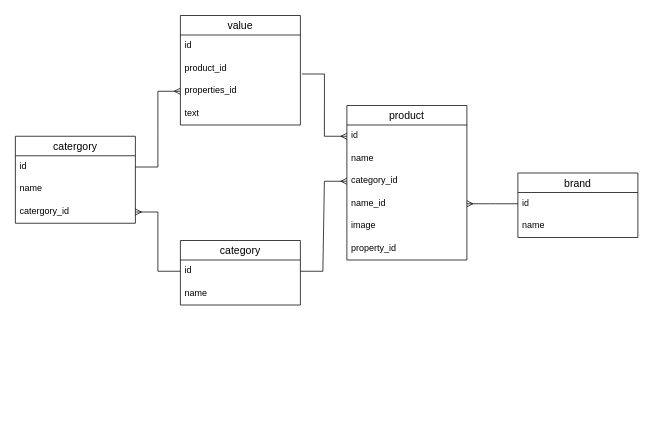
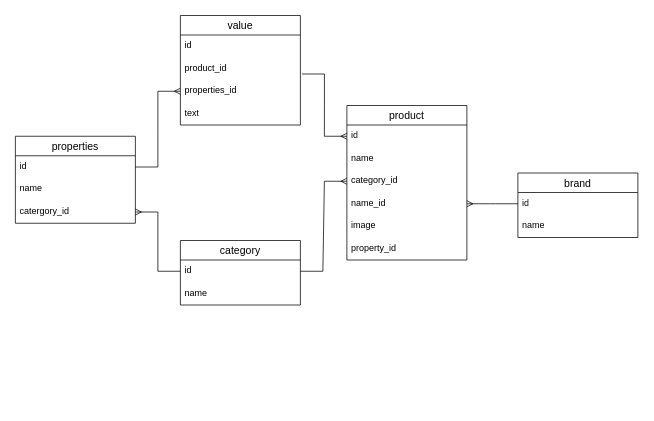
node "catergory": label "catergory" -> "properties"
